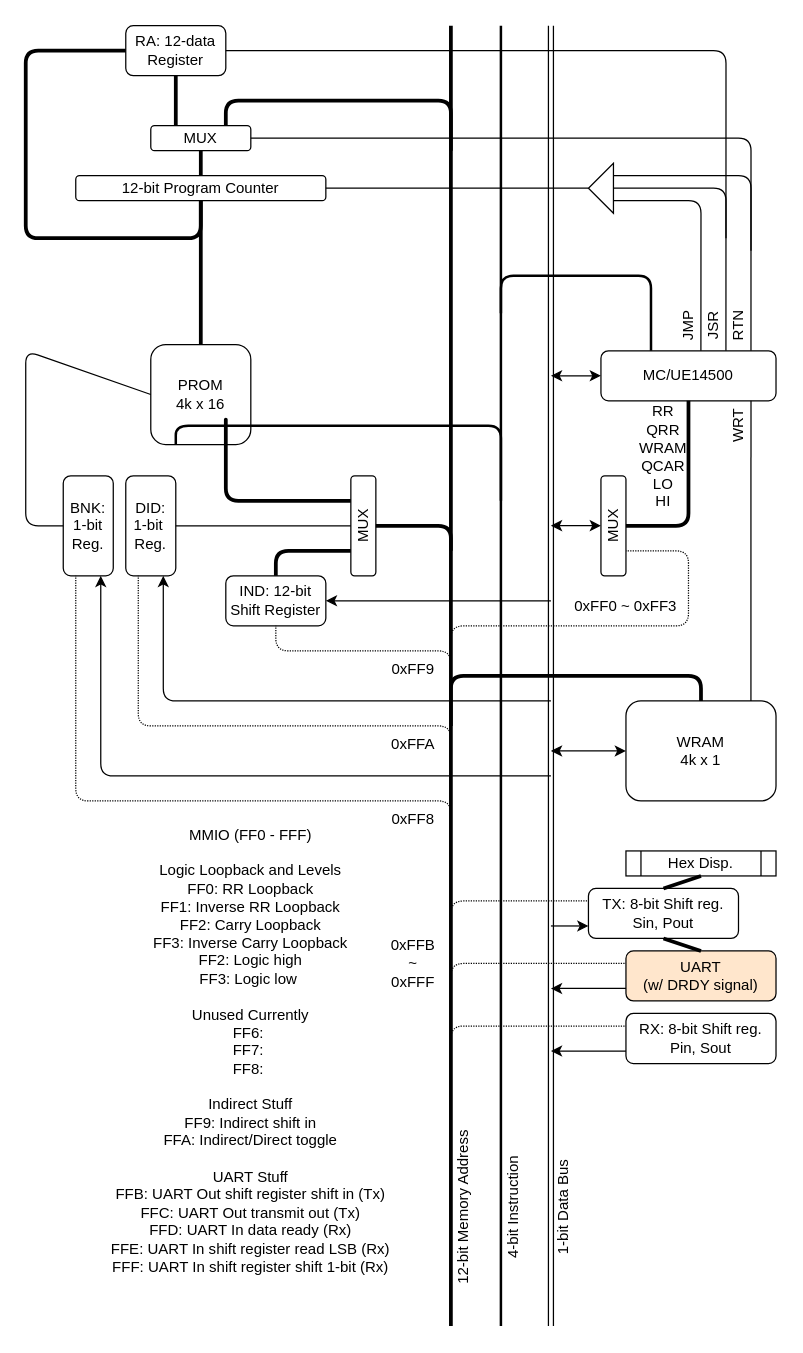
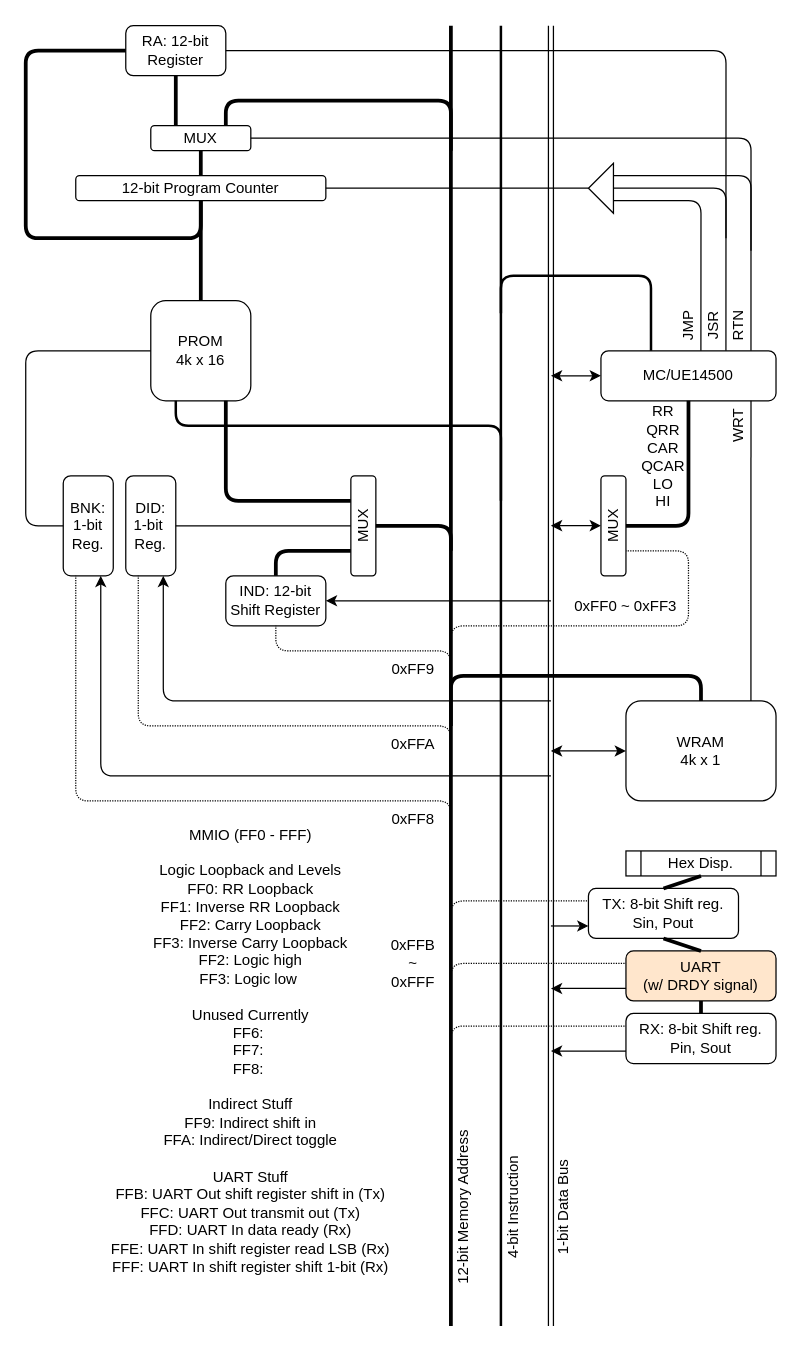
node "RA: 12-data Register": label "RA: 12-data Register" -> "RA: 12-bit Register"
node "PROM 4k x 16": moved (201, 394) -> (201, 351)
node "RR QRR WRAM QCAR LO HI": label "RR QRR WRAM QCAR LO HI" -> "RR QRR CAR QCAR LO HI"
edge "UART (w/ DRDY signal)" -- "RX: 8-bit Shift reg. Pin, Sout": added
